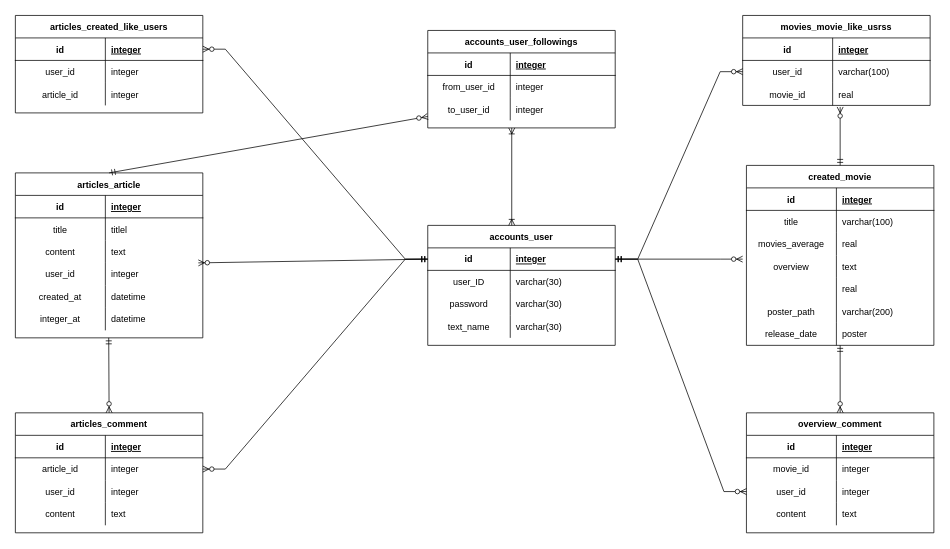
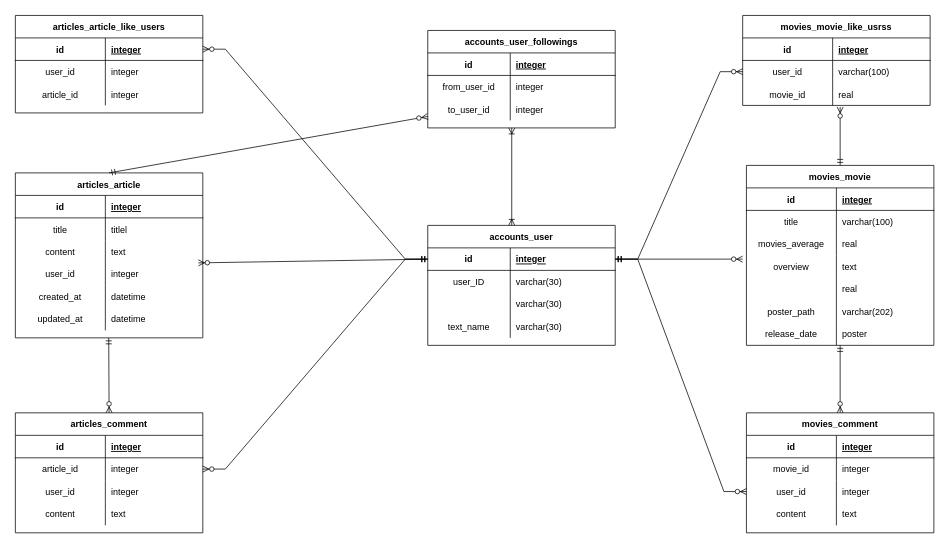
node "articles_created_like_users": label "articles_created_like_users" -> "articles_article_like_users"
node "created_movie": label "created_movie" -> "movies_movie"
node "password": removed
node "varchar(200)": label "varchar(200)" -> "varchar(202)"
node "integer_at": label "integer_at" -> "updated_at"
node "overview_comment": label "overview_comment" -> "movies_comment"
